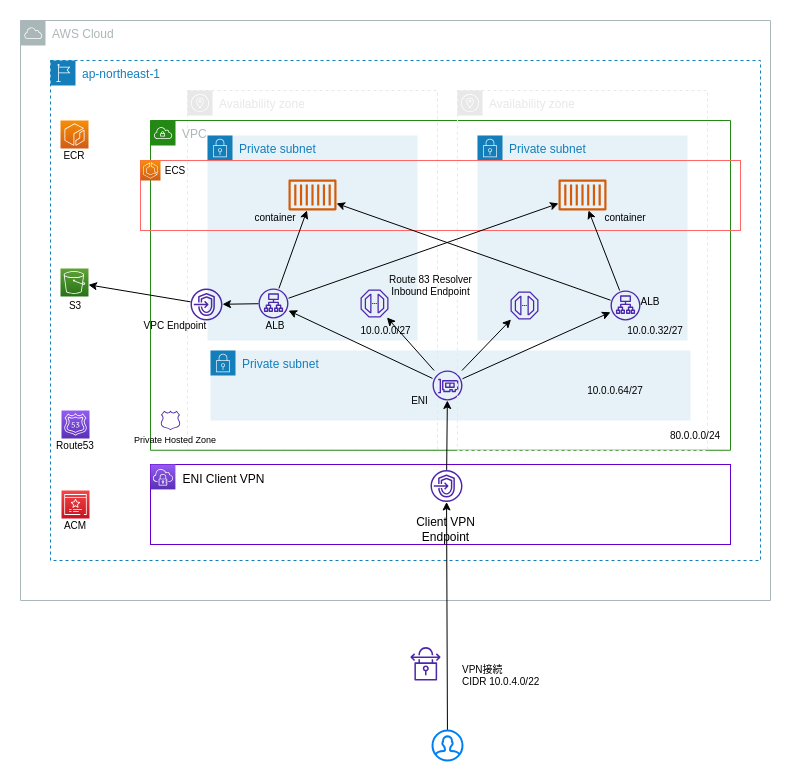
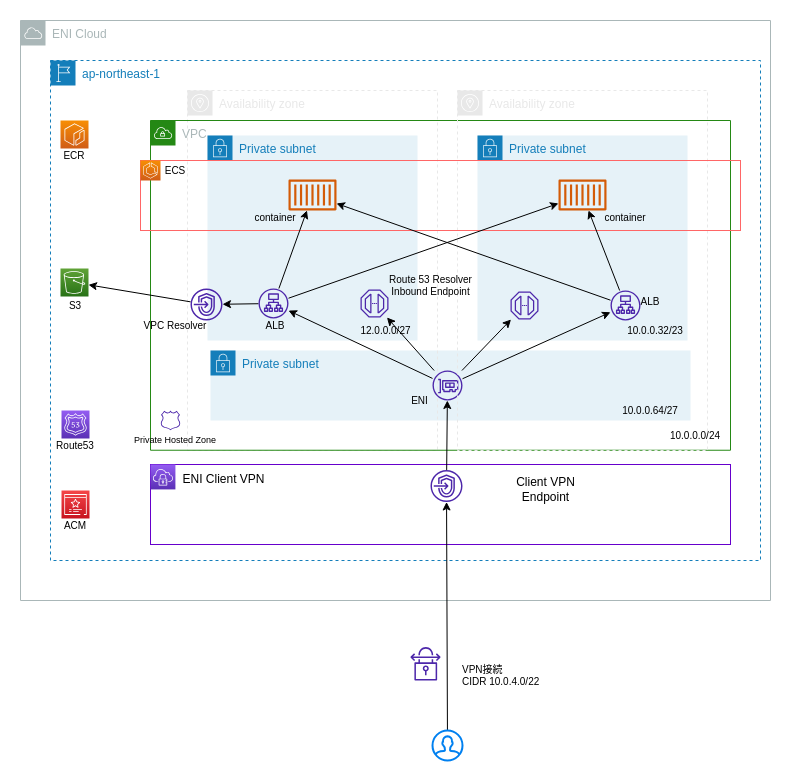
node "AWS Cloud": label "AWS Cloud" -> "ENI Cloud"
node "Route 83 Resolver Inbound Endpoint": label "Route 83 Resolver Inbound Endpoint" -> "Route 53 Resolver Inbound Endpoint"
node "VPC Endpoint": label "VPC Endpoint" -> "VPC Resolver"
node "10.0.0.0/27": label "10.0.0.0/27" -> "12.0.0.0/27"
node "10.0.0.32/27": label "10.0.0.32/27" -> "10.0.0.32/23"
node "10.0.0.64/27": moved (616, 391) -> (651, 411)
node "80.0.0.0/24": label "80.0.0.0/24" -> "10.0.0.0/24"
node "Client VPN Endpoint": moved (447, 530) -> (547, 490)
